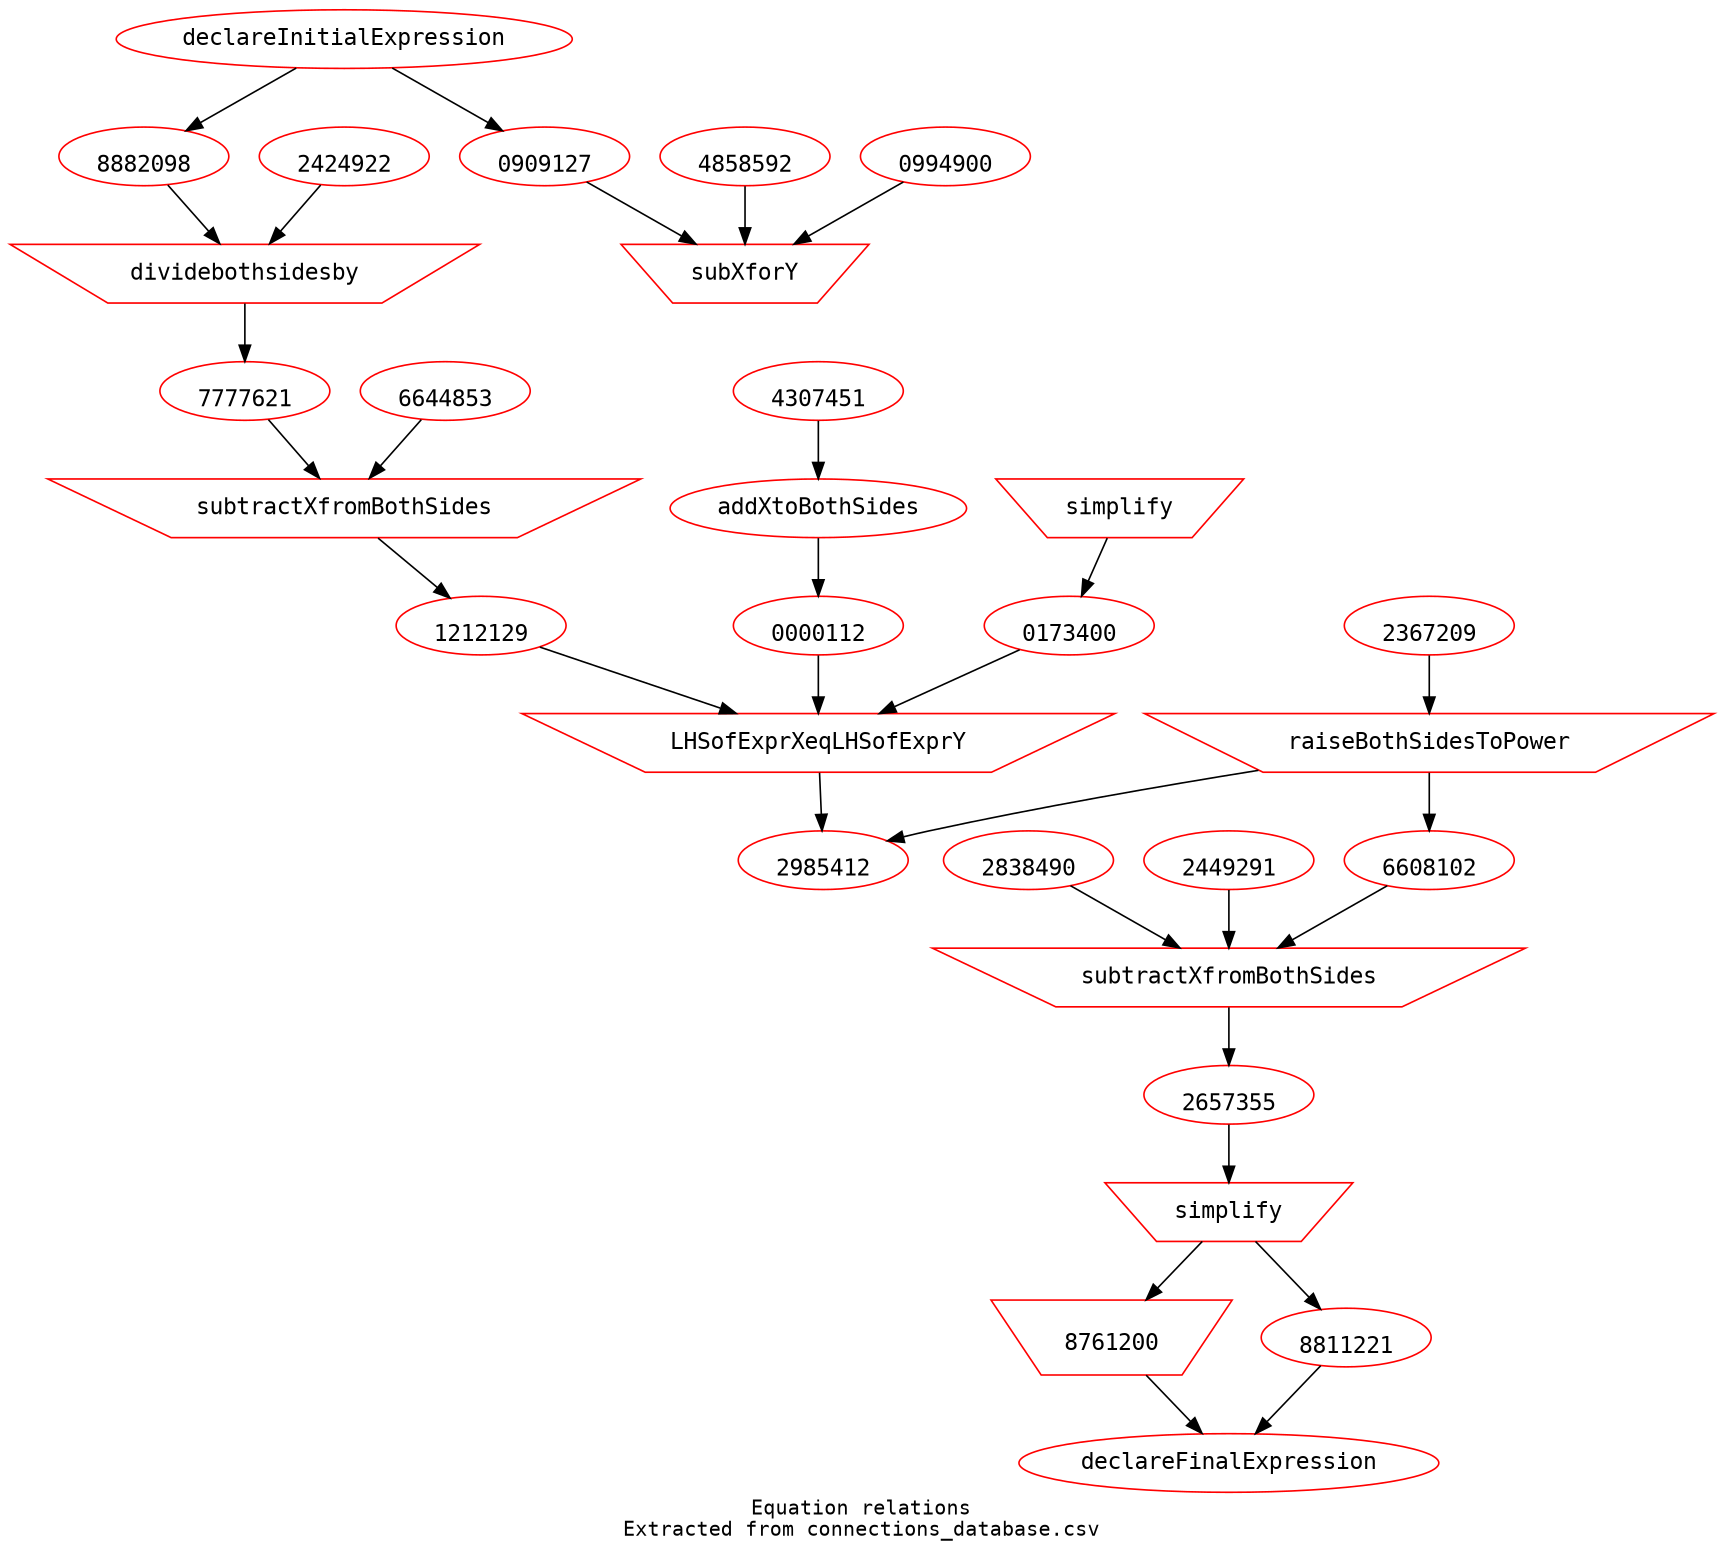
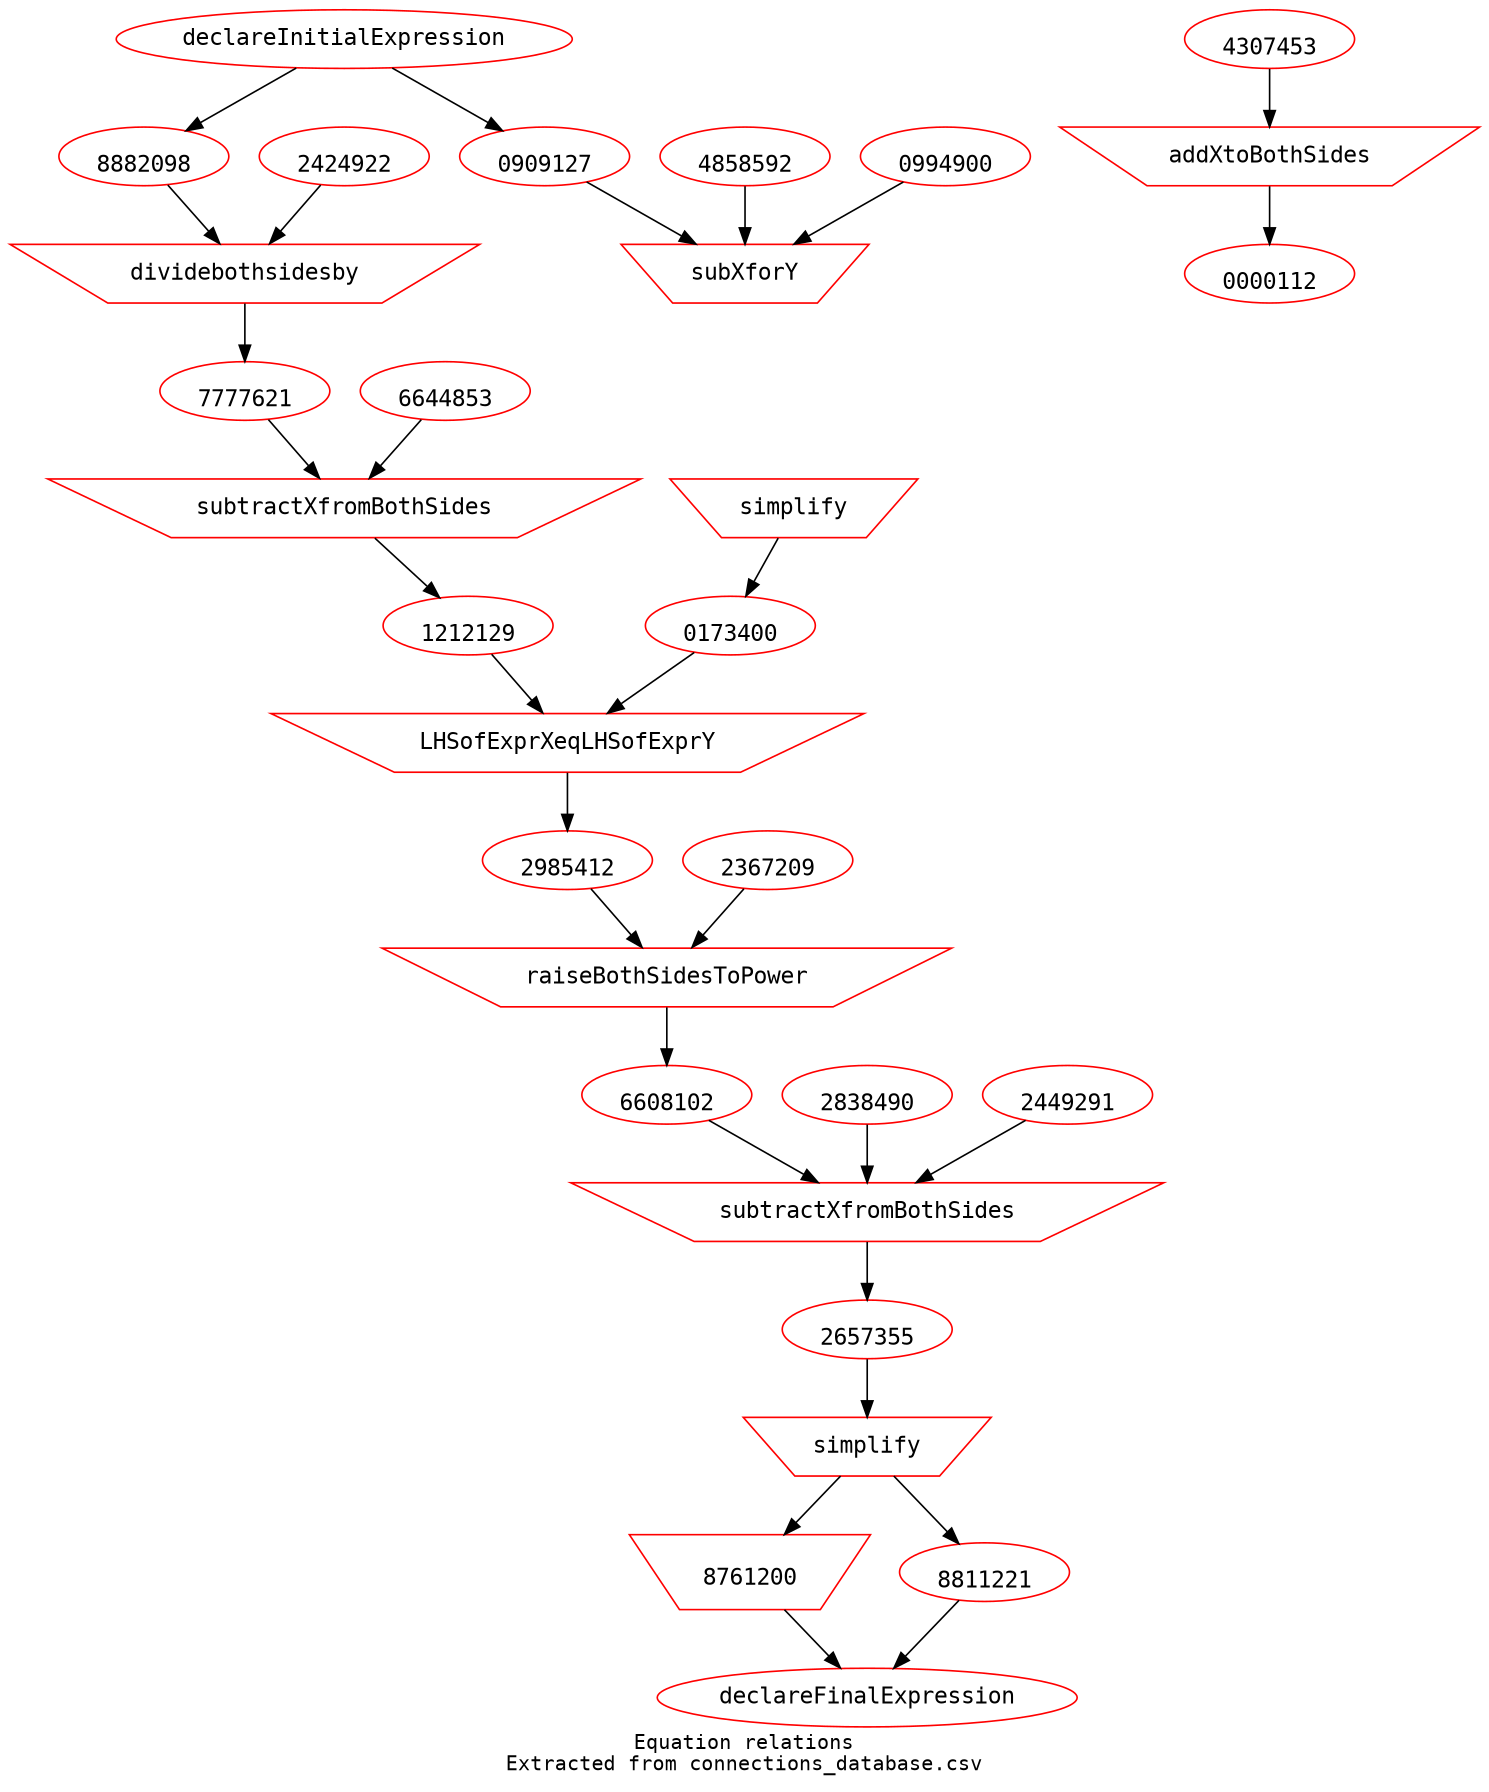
node "4307451": label "4307451" -> "4307453"
node "addXtoBothSides": shape ellipse -> invtrapezium
edge "0000112" -> "LHSofExprXeqLHSofExprY": removed
edge "raiseBothSidesToPower" -> "2985412": reversed
